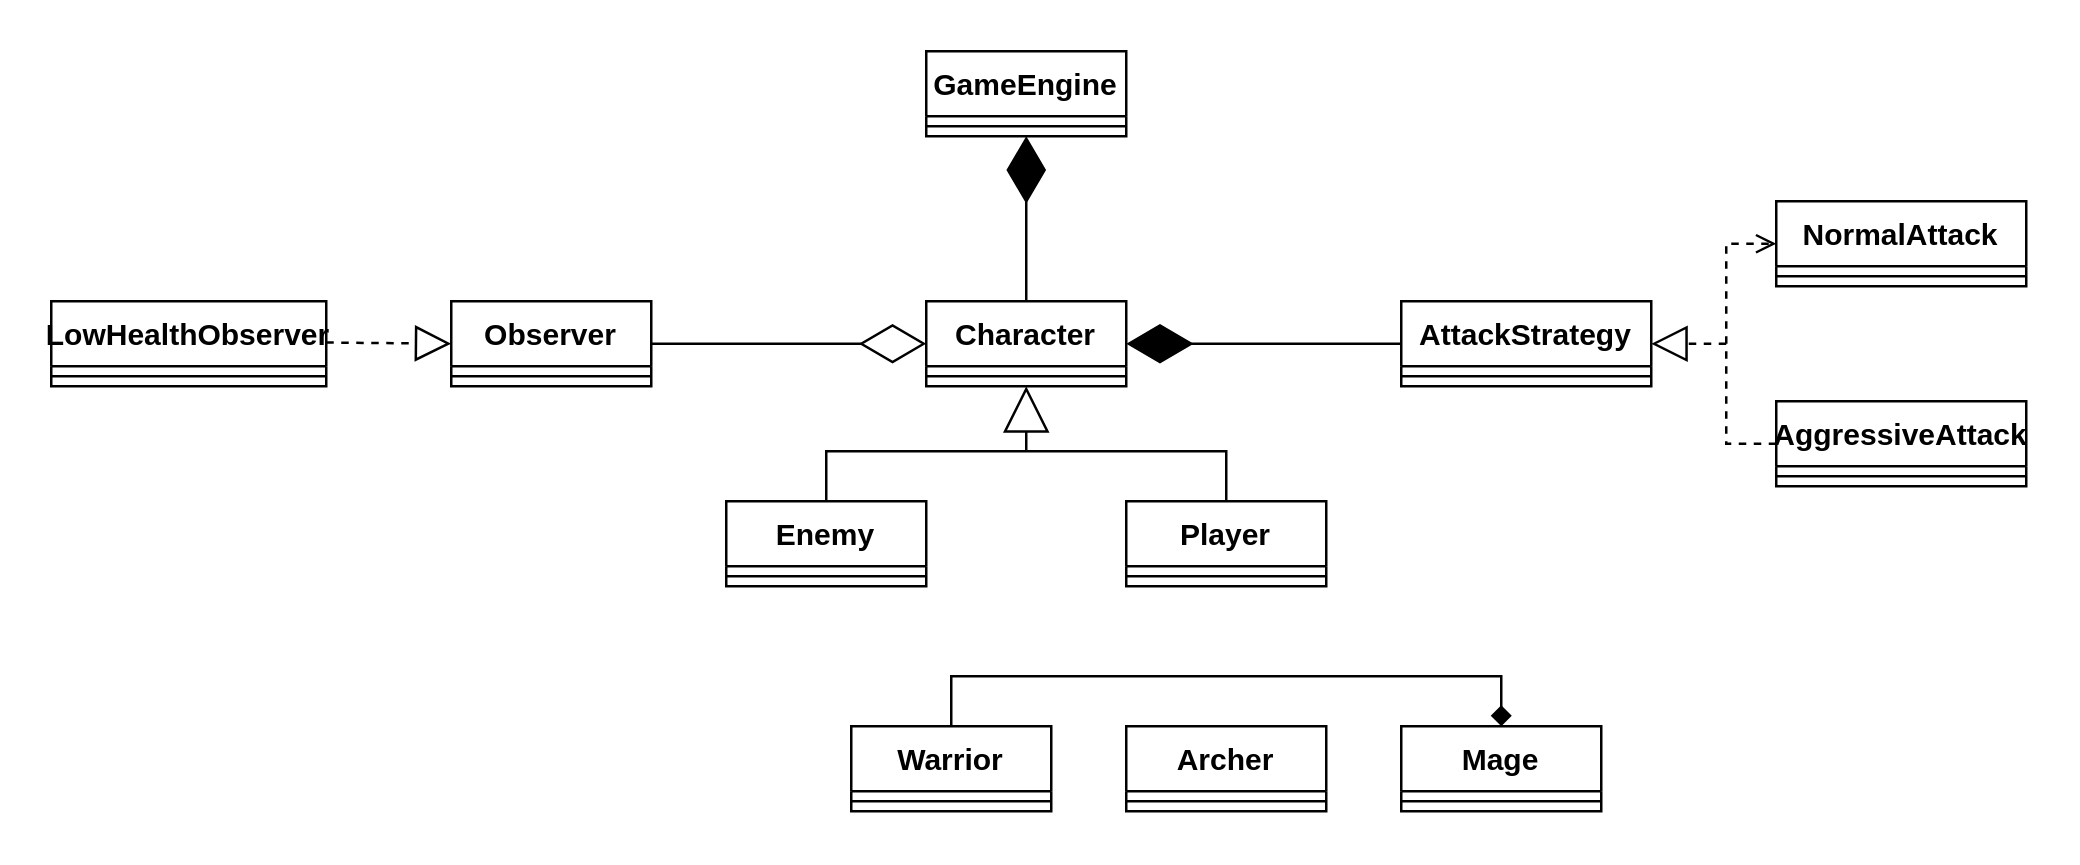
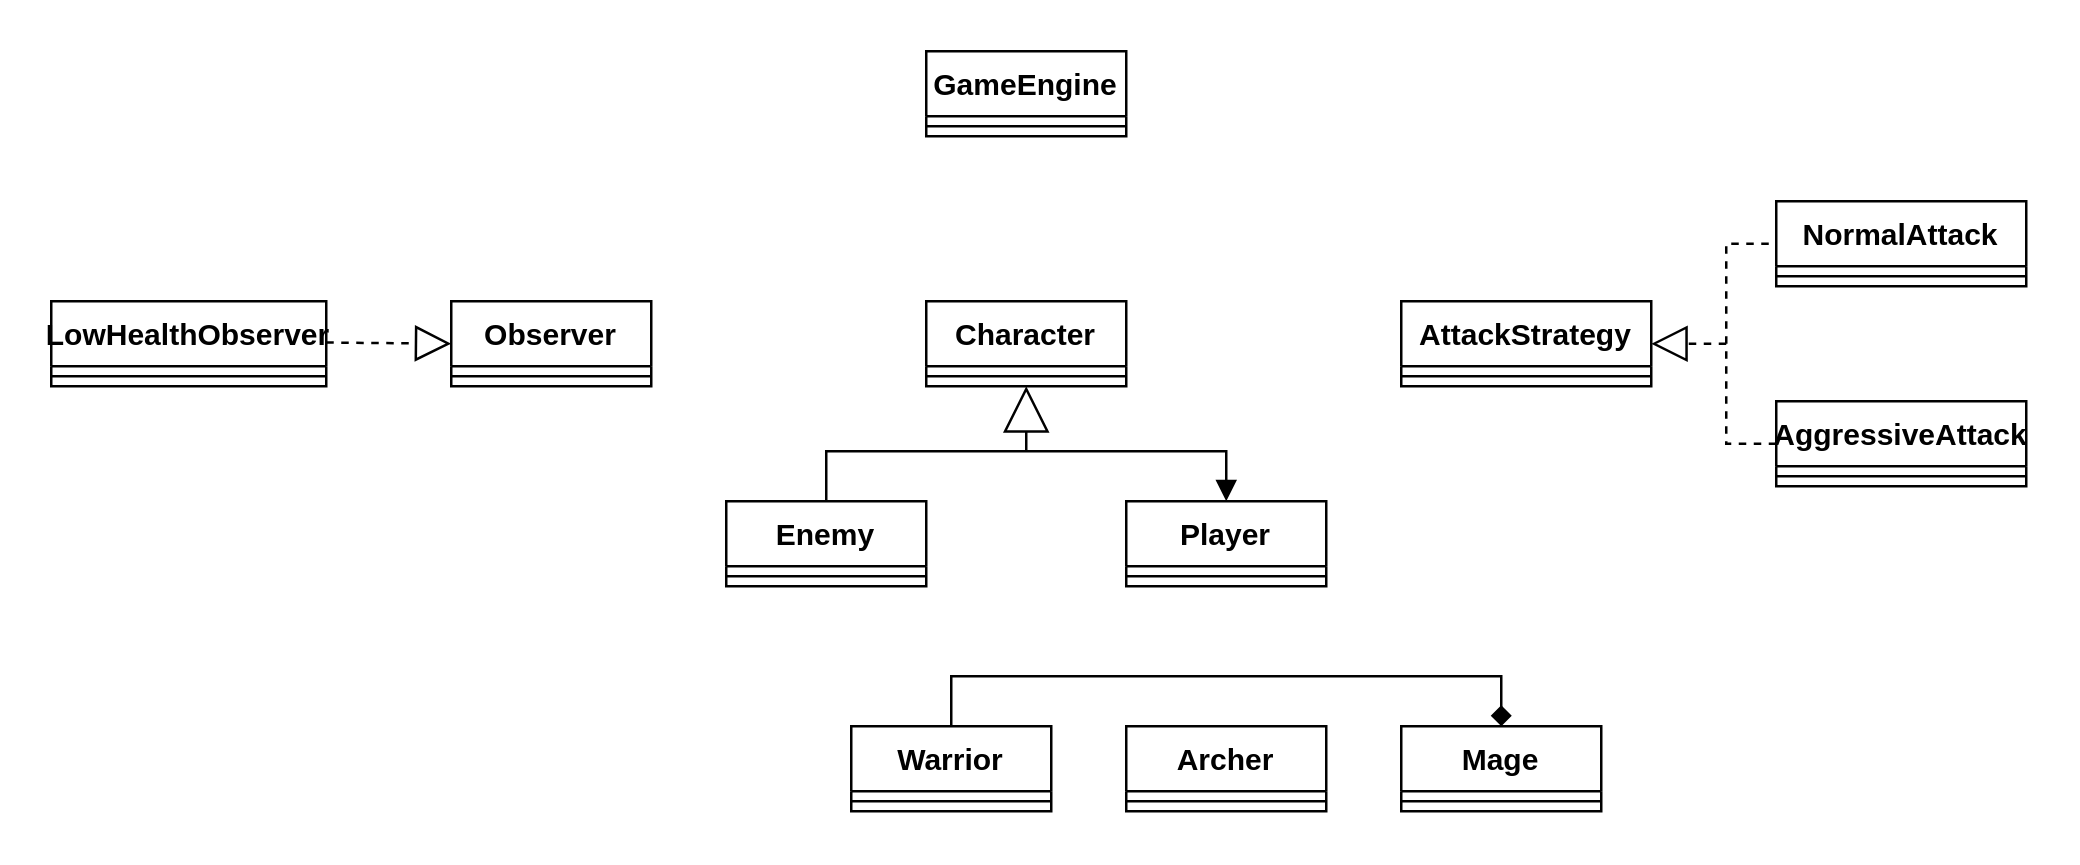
edge "AggressiveAttack" -> "NormalAttack": arrowhead open -> none
edge "Character" -> "GameEngine": removed
edge "Observer" -> "Character": removed
edge "AttackStrategy" -> "Character": removed
edge "Enemy" -- "Player": arrowhead none -> block
